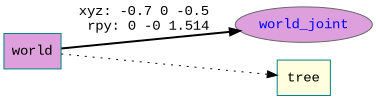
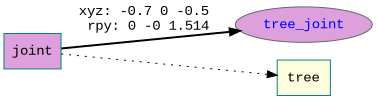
node "world_joint": label "world_joint" -> "tree_joint"
node "world": label "world" -> "joint"
